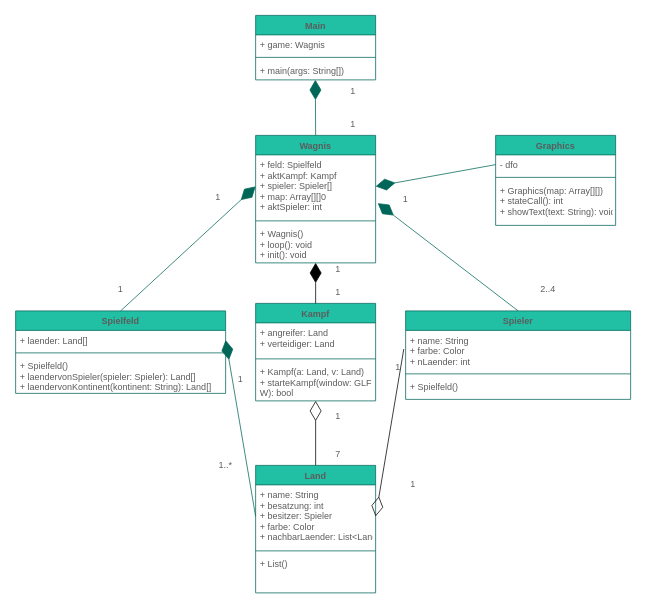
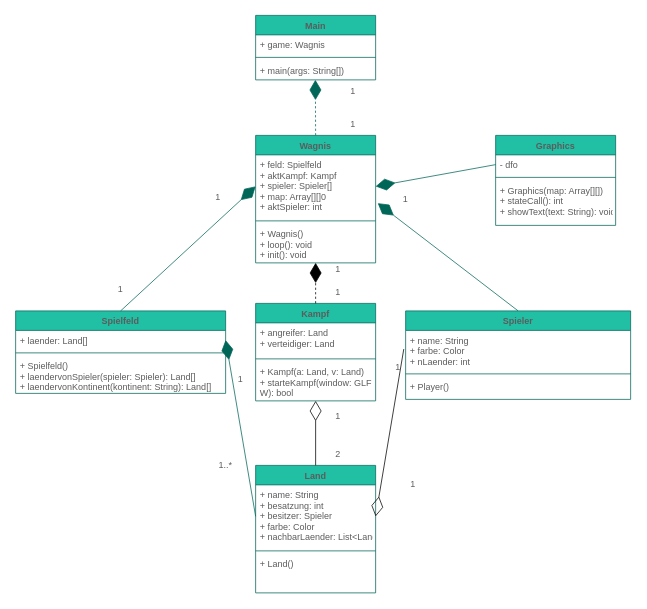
edge "Wagnis" -> "+ main(args: String[])": style solid -> dashed
node "2..4": removed
edge "Kampf" -> "+ Wagnis() + loop(): void + init(): void": style solid -> dashed
node "+ Spielfeld()": label "+ Spielfeld()" -> "+ Player()"
node "7": label "7" -> "2"
node "+ List()": label "+ List()" -> "+ Land()"
